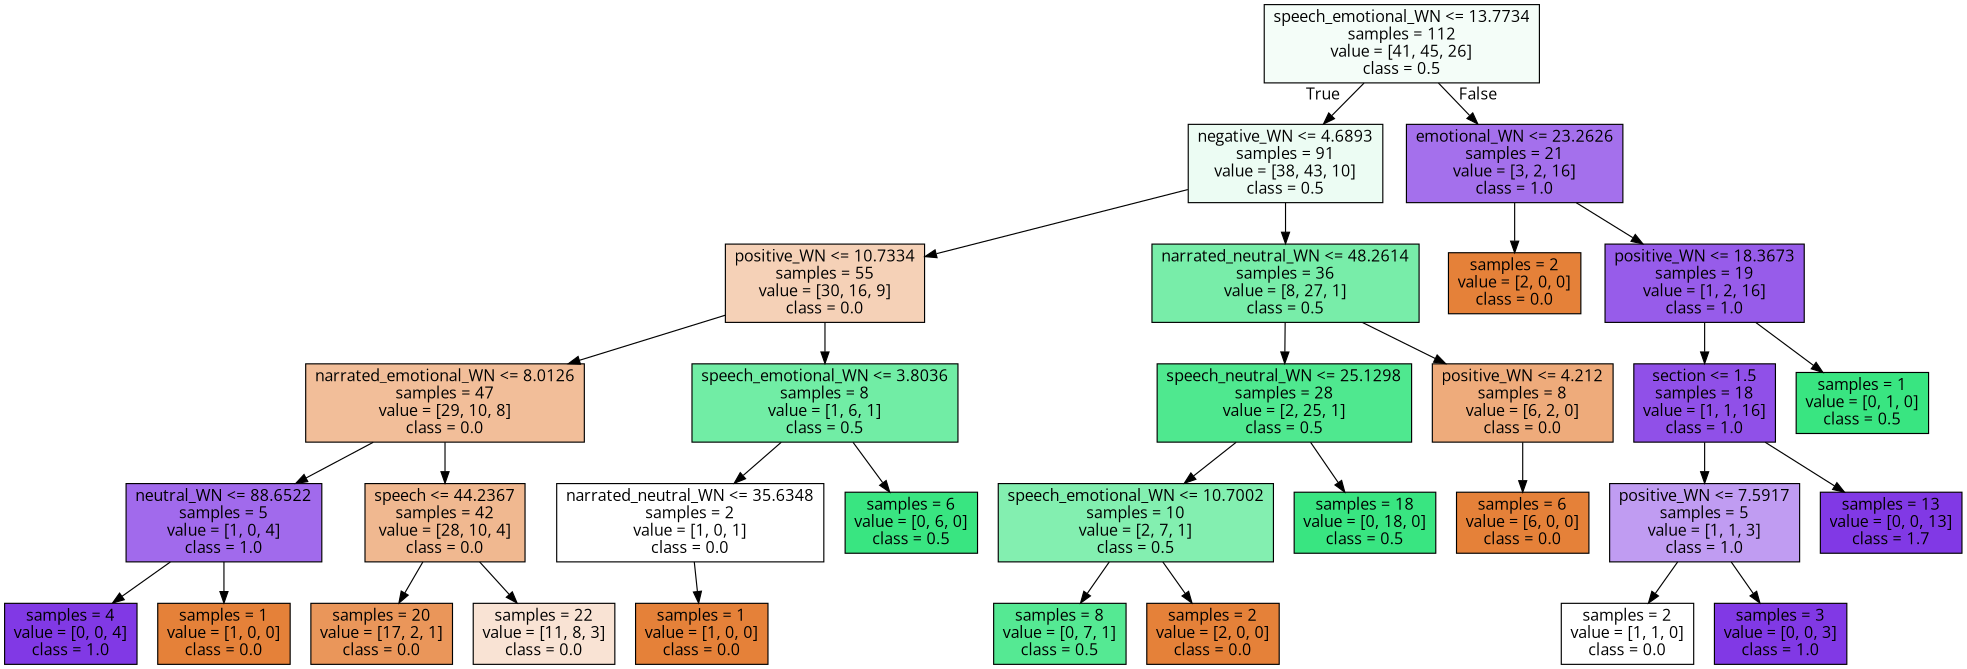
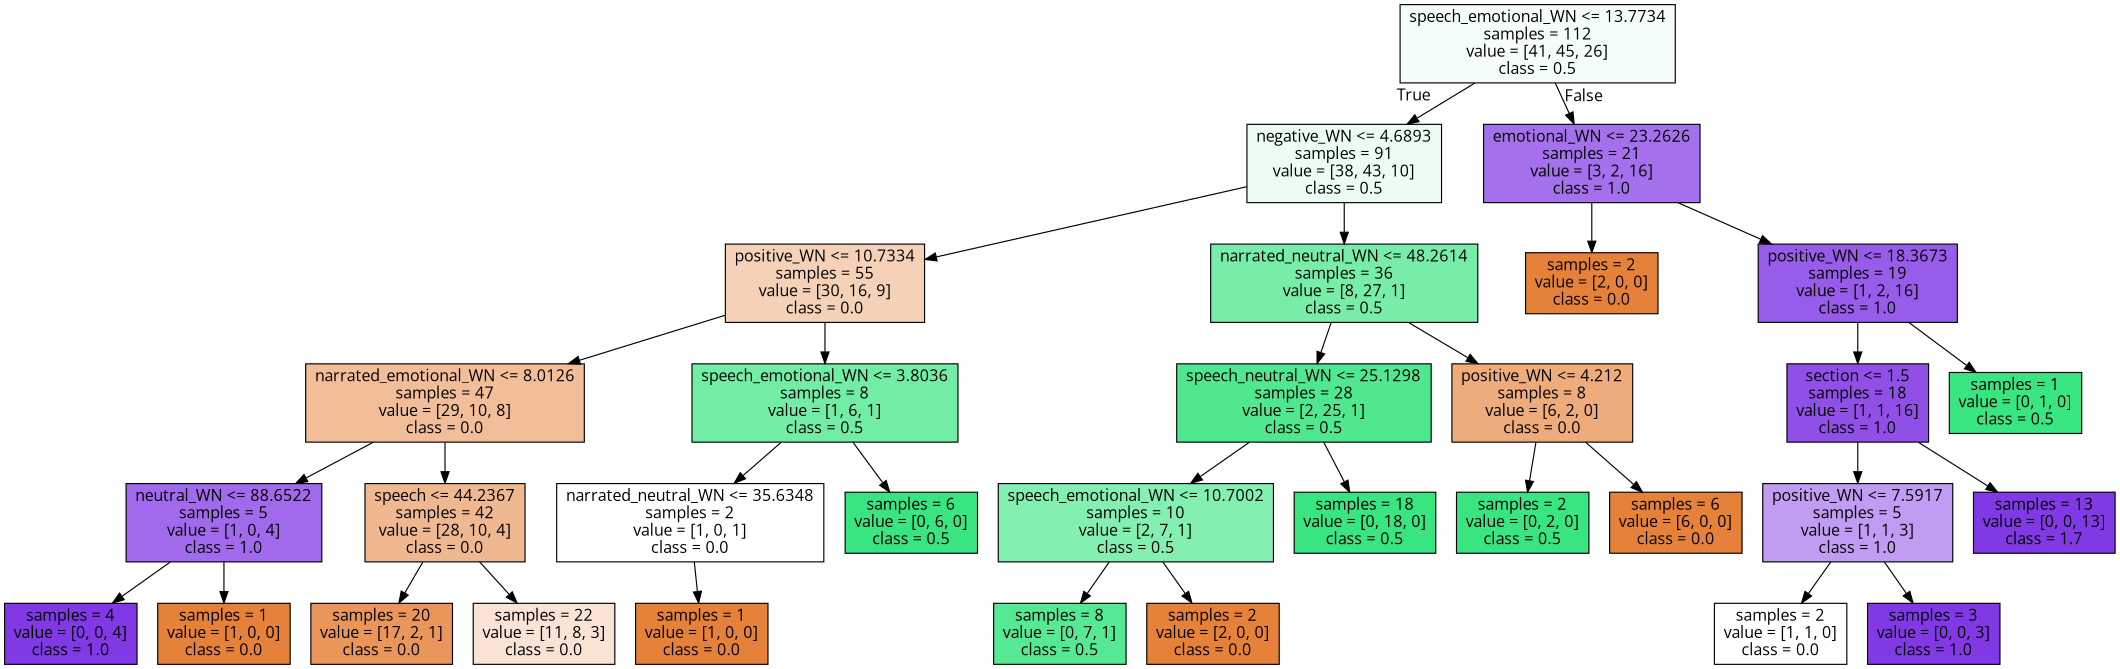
node "samples = 2 value = [0, 2, 0] class = 0.5": added
